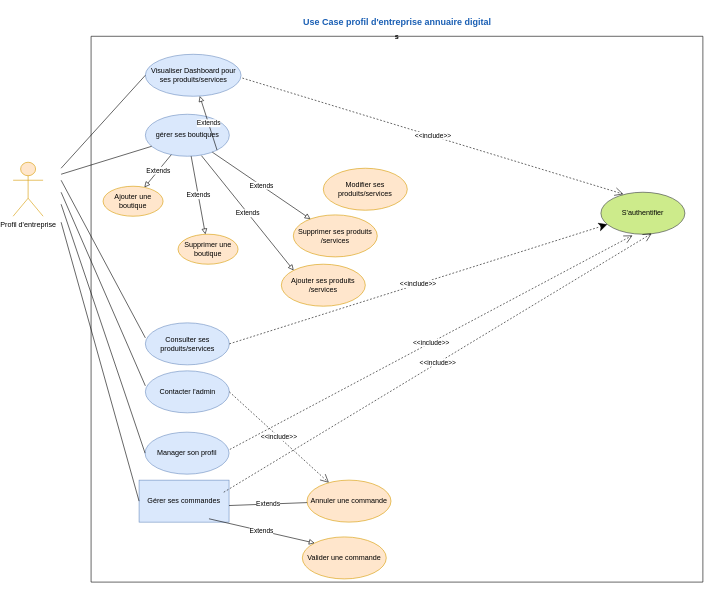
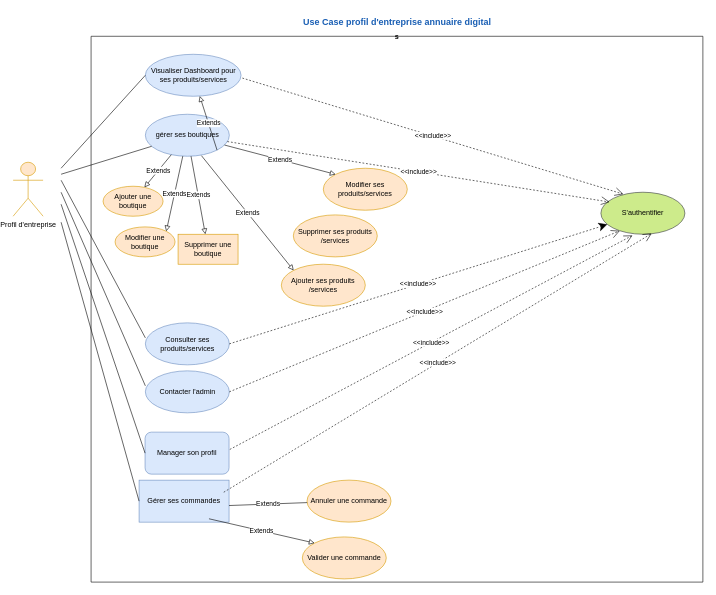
edge "gérer ses boutiques" -> "S'authentifier": added, label "<<include>>"
edge "gérer ses boutiques" -> "Supprimer ses produits /services": now "gérer ses boutiques" -> "Modifier ses produits/services"
edge "gérer ses boutiques" -> "Modifier une boutique": added, label "Extends"
node "Modifier une boutique": added
node "Supprimer une boutique": shape ellipse -> rectangle
edge "Contacter l'admin" -> "Annuler une commande": now "Contacter l'admin" -> "S'authentifier"
node "Manager son profil": shape ellipse -> rounded rectangle
